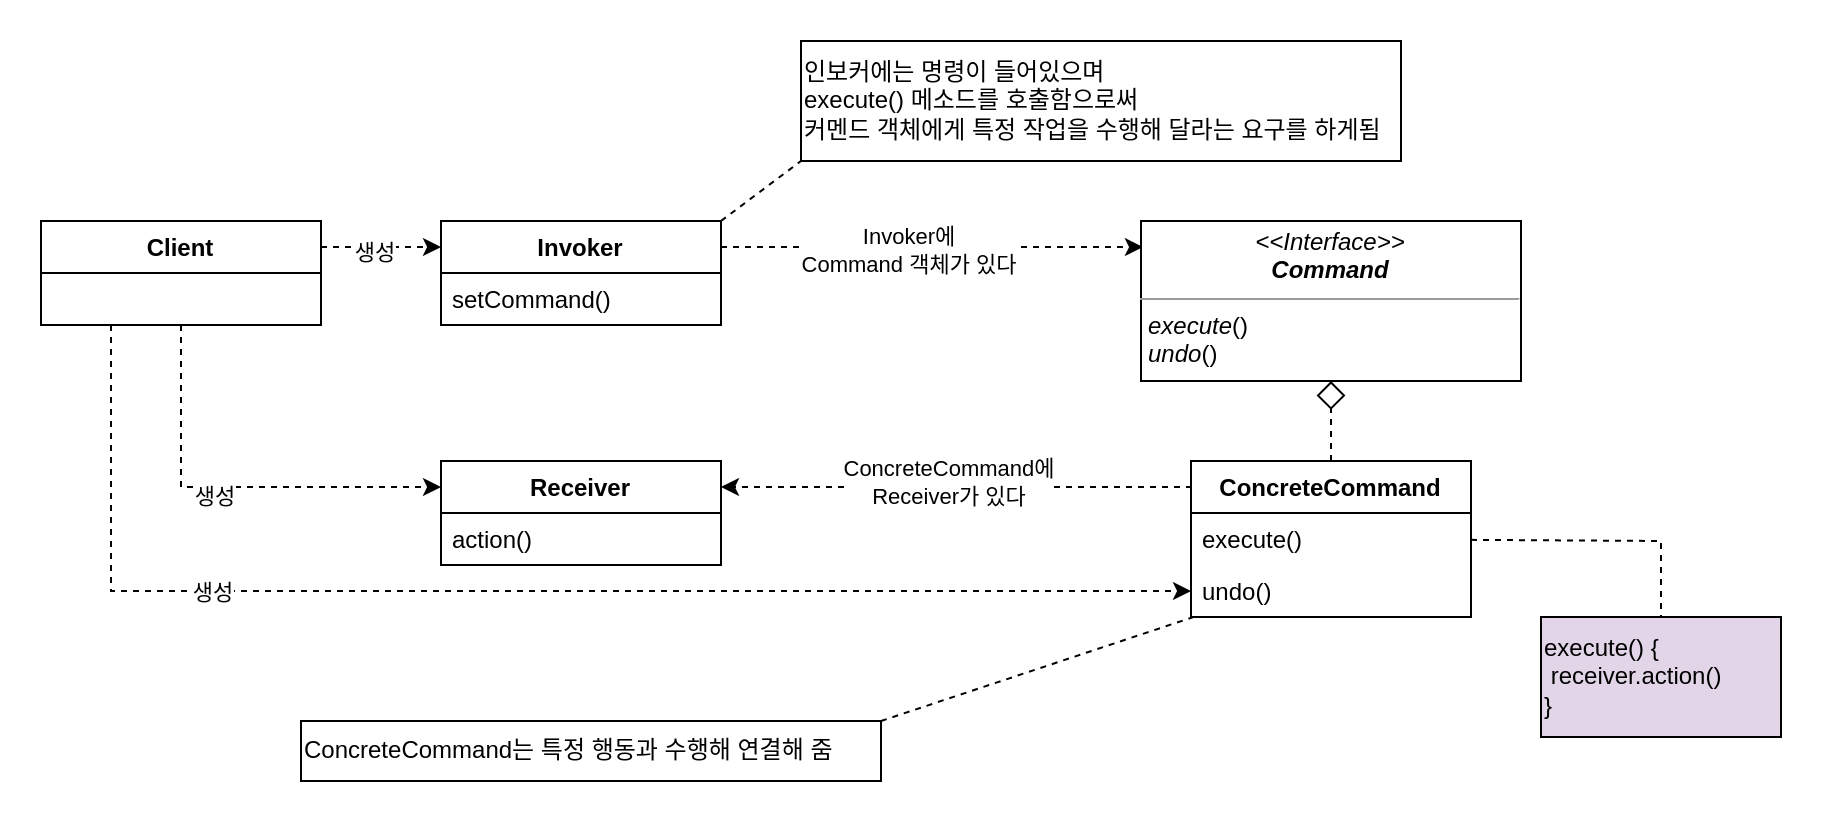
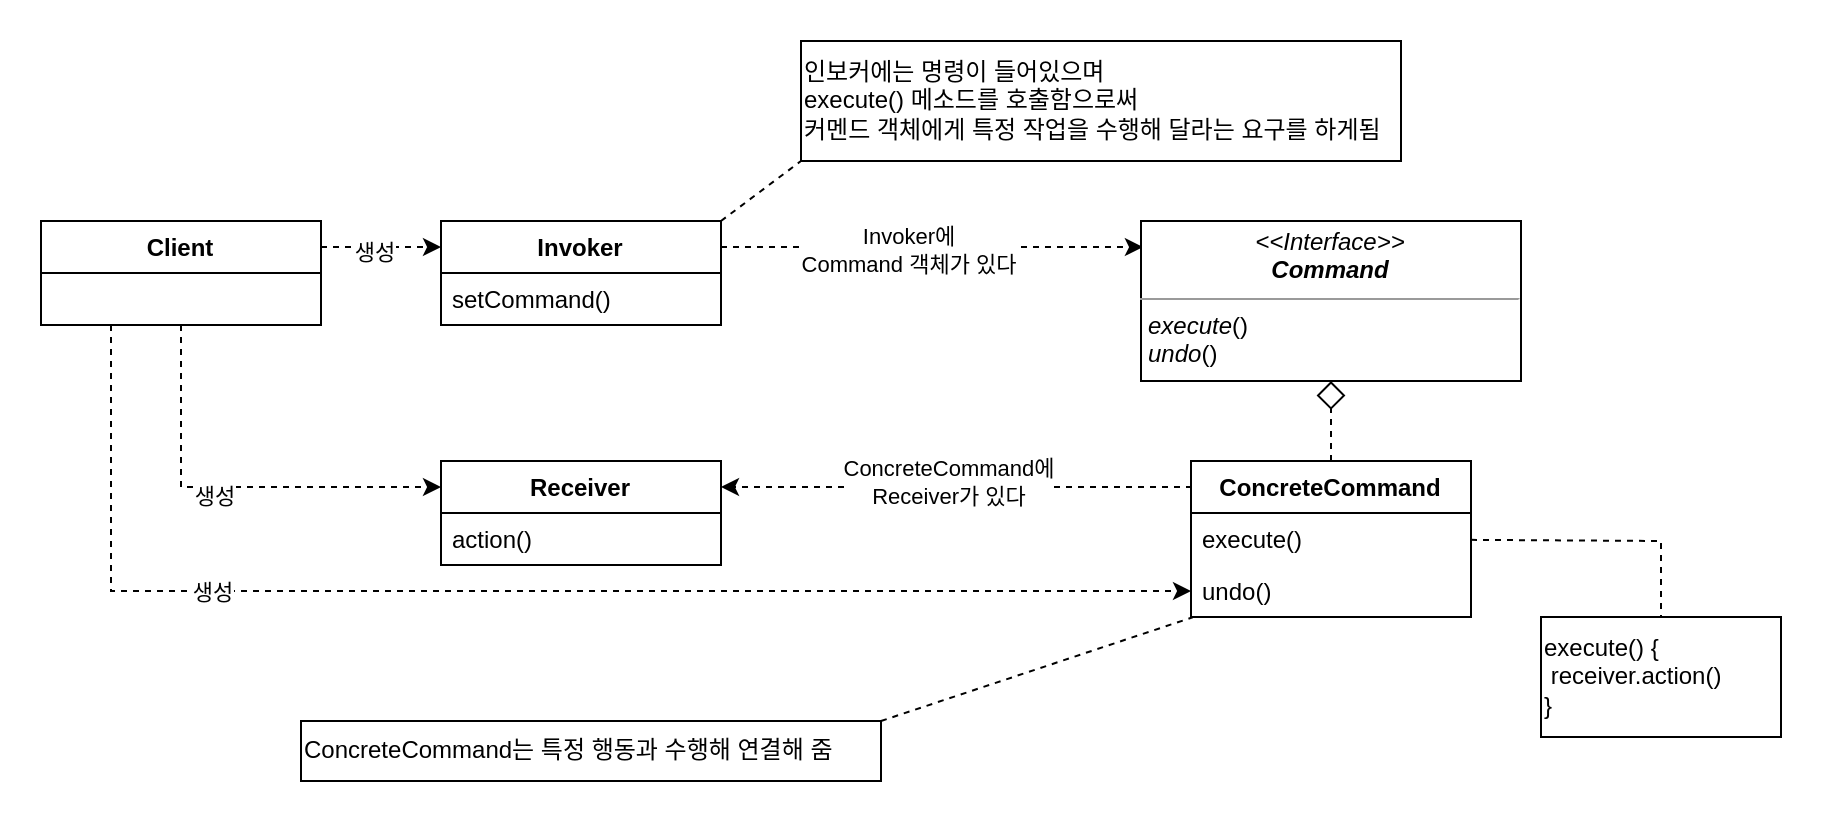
node "execute() { receiver.action() }": fillcolor #e1d5e7 -> #ffffff
